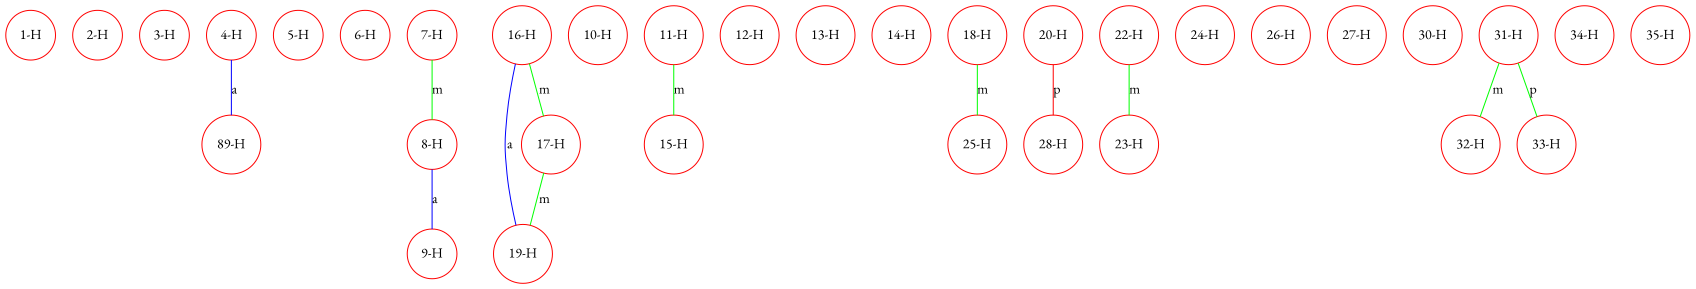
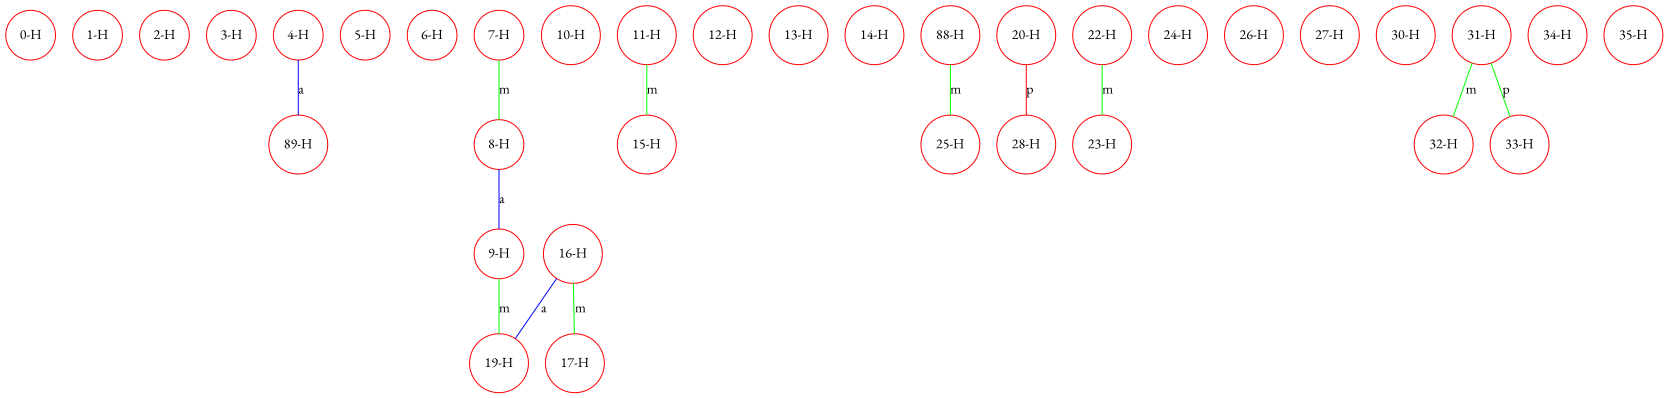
node "0-H": added
node "18-H": label "18-H" -> "88-H"
edge "17-H" -- "19-H": now "9-H" -- "19-H"
